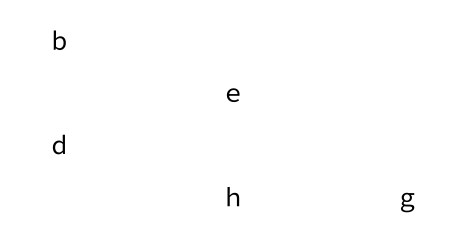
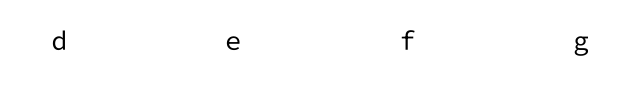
node "b": removed
node "f": added
node "h": removed
